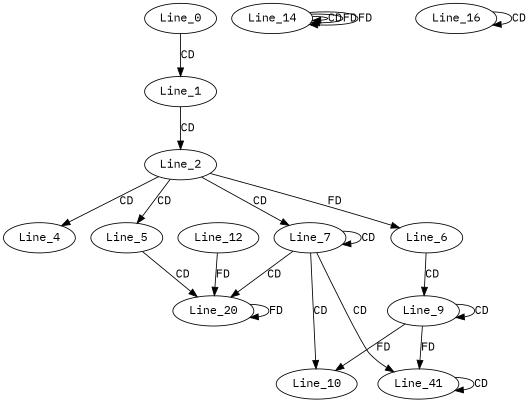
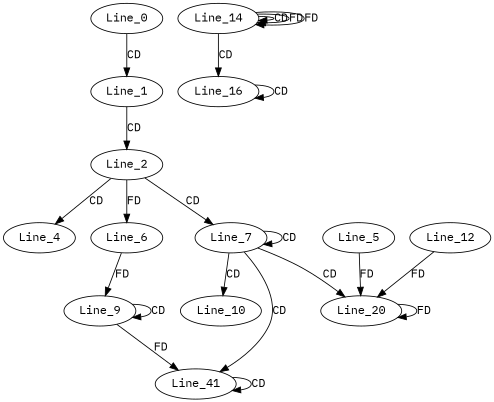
edge "Line_14" -> "Line_16": added, label "CD"
edge "Line_2" -> "Line_5": removed, label "CD"
edge "Line_5" -> "Line_20": label "CD" -> "FD"
edge "Line_6" -> "Line_9": label "CD" -> "FD"
edge "Line_9" -> "Line_10": removed, label "FD"
